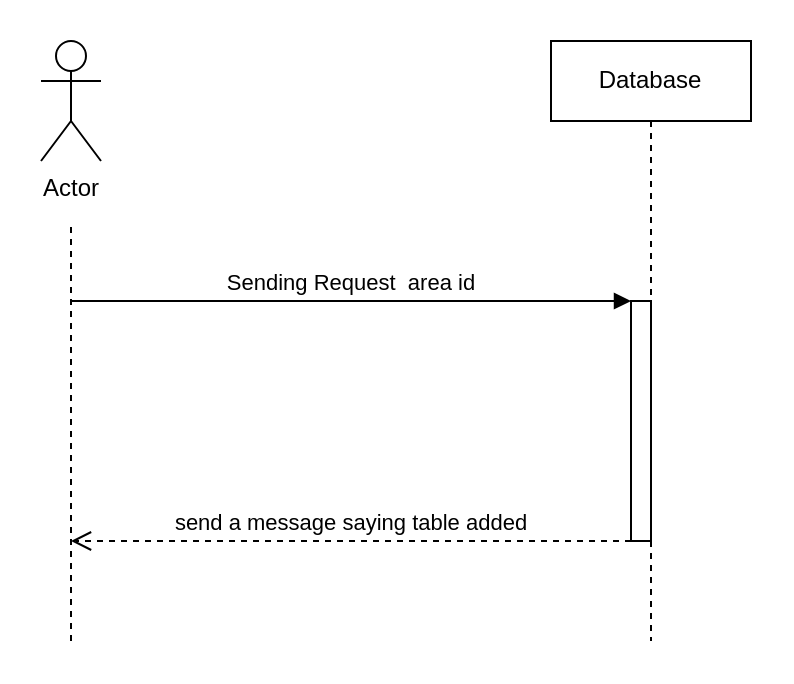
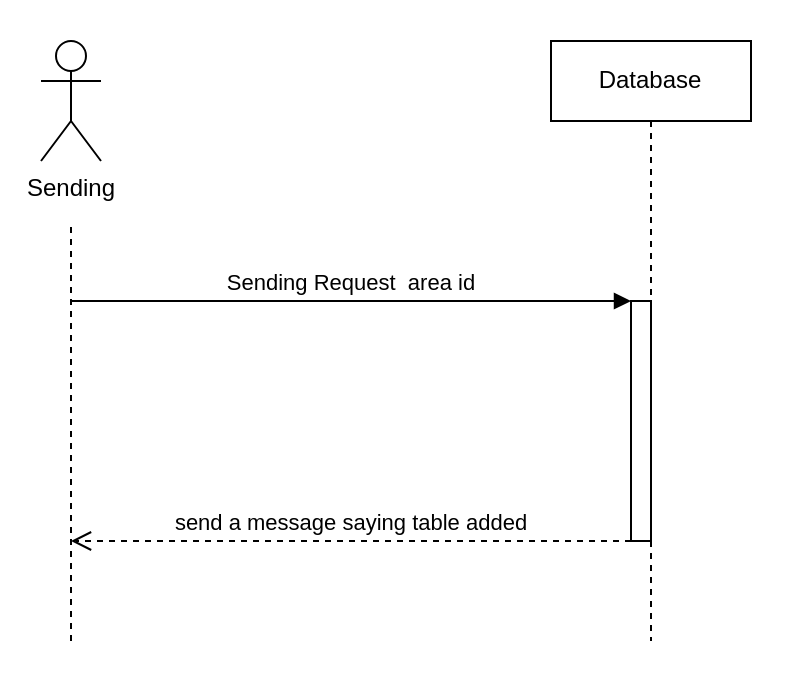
node "Actor": label "Actor" -> "Sending"
